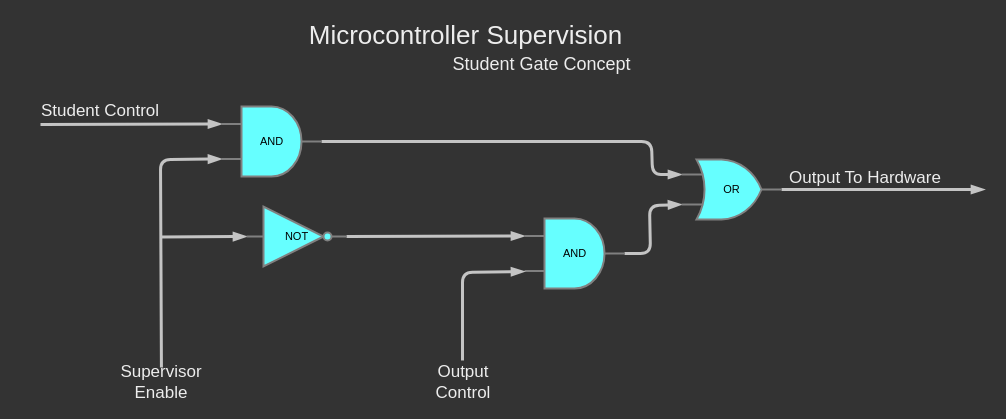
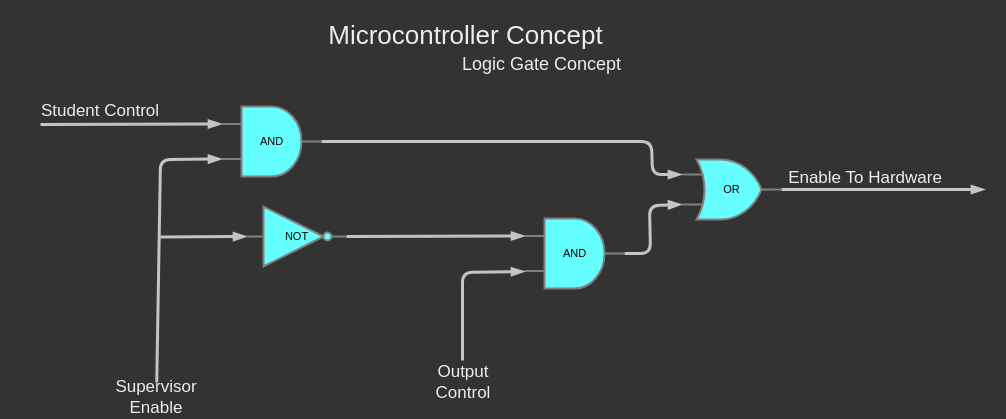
node "Microcontroller Supervision": label "Microcontroller Supervision" -> "Microcontroller Concept"
node "Student Gate Concept": label "Student Gate Concept" -> "Logic Gate Concept"
node "Output To Hardware": label "Output To Hardware" -> "Enable To Hardware"
node "Supervisor Enable": moved (162, 383) -> (157, 398)
